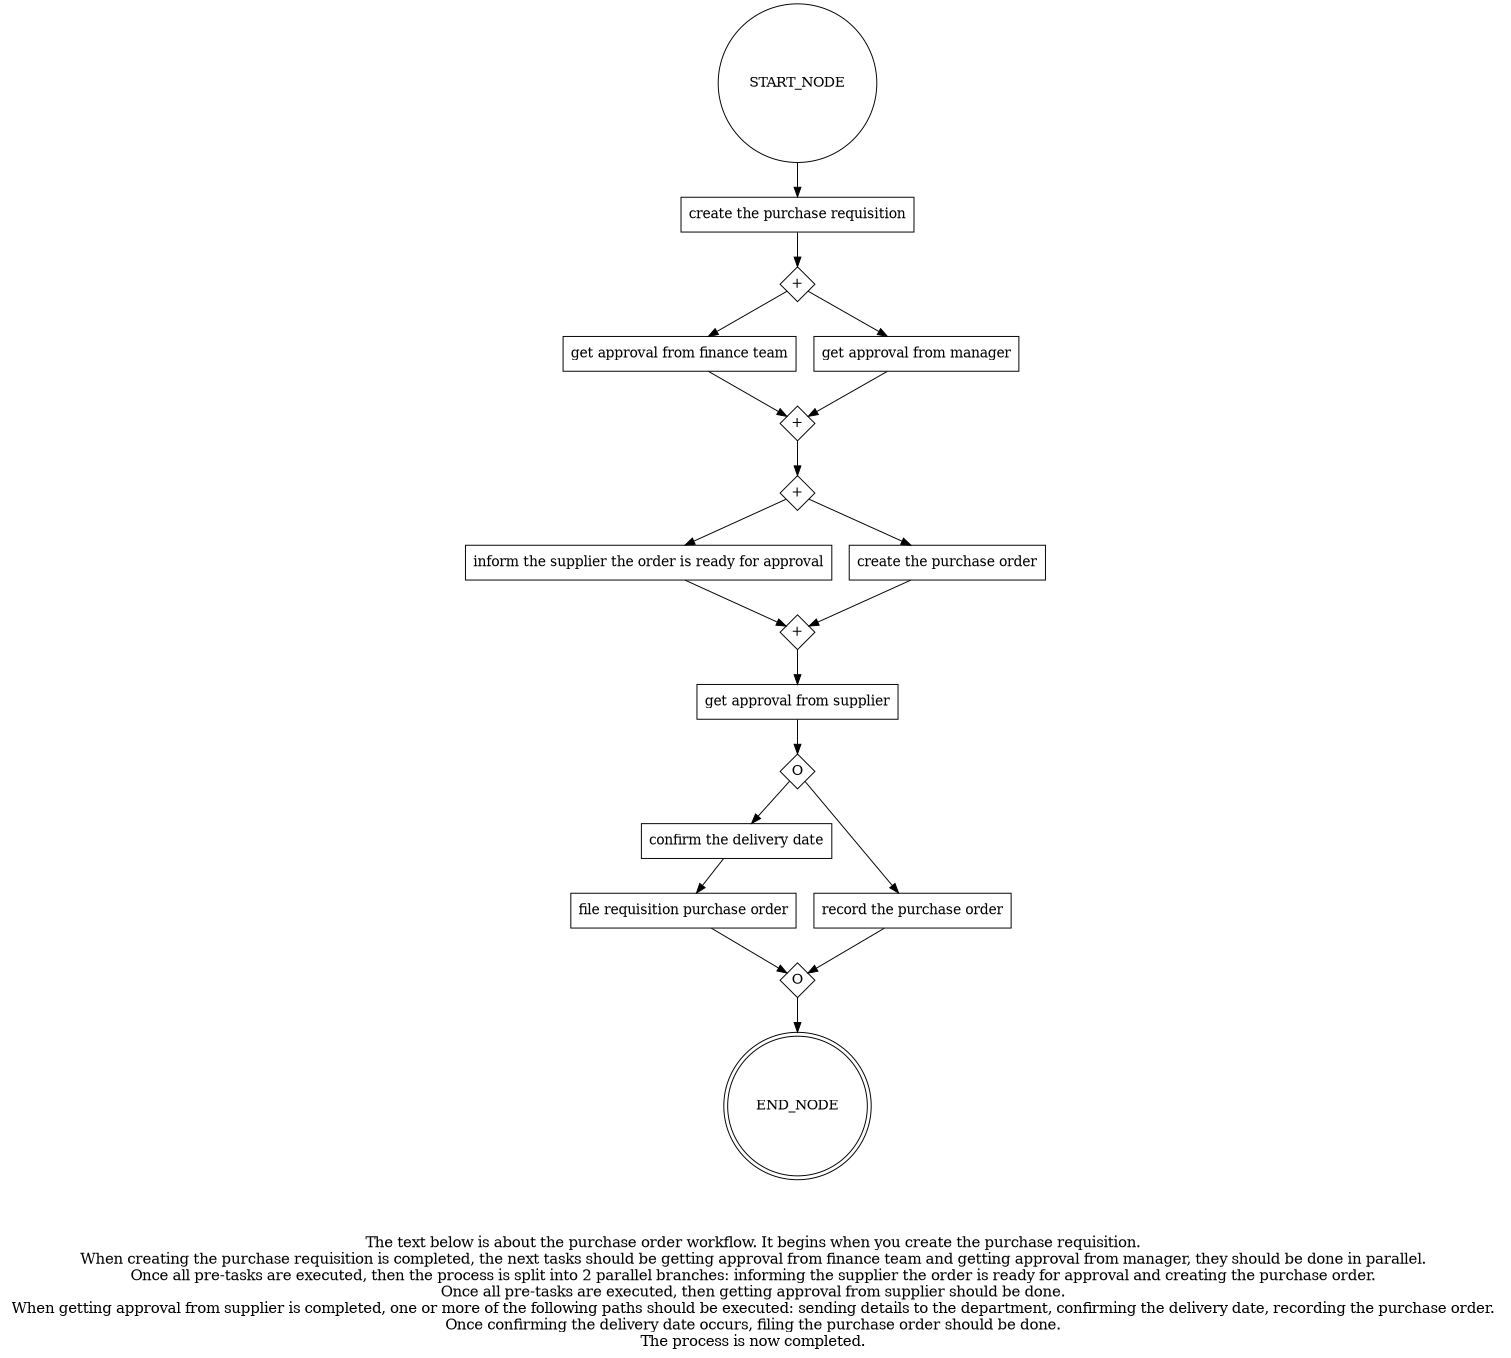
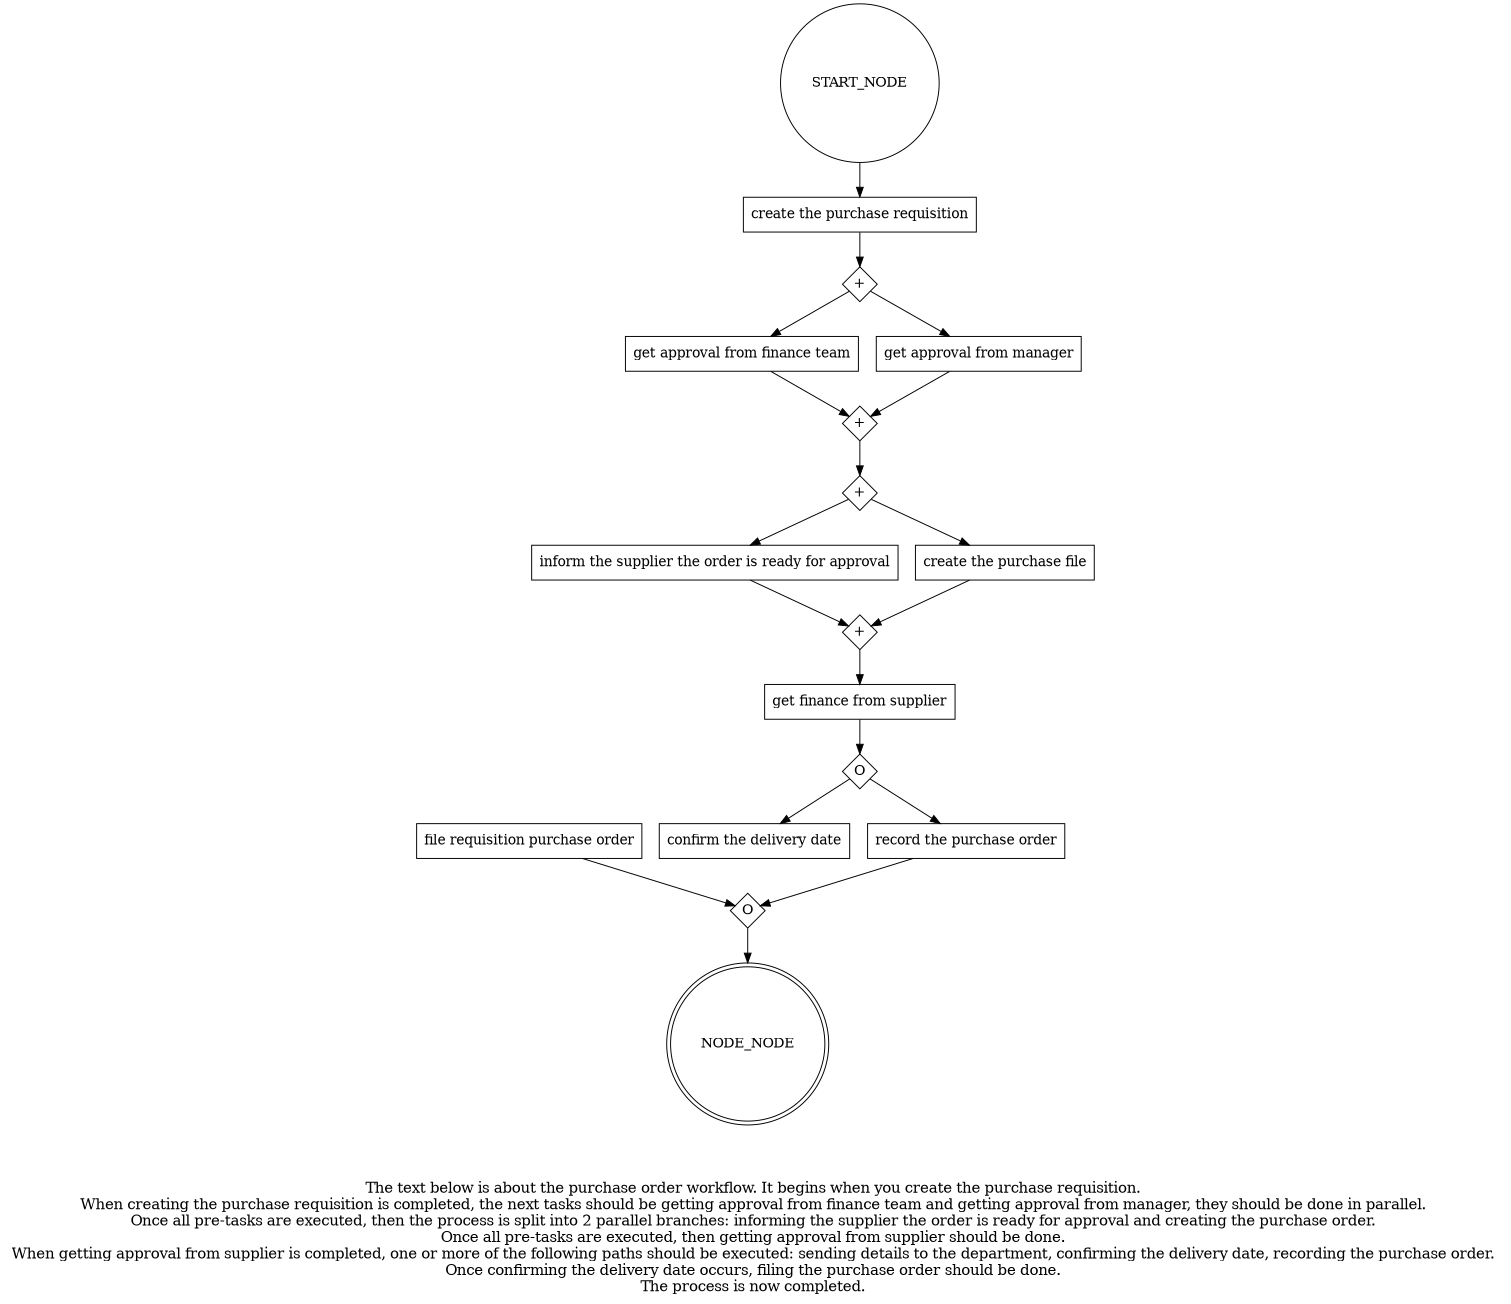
node "create the purchase order": label "create the purchase order" -> "create the purchase file"
node "get approval from supplier": label "get approval from supplier" -> "get finance from supplier"
edge "confirm the delivery date" -> "file requisition purchase order": removed
node "END_NODE": label "END_NODE" -> "NODE_NODE"
